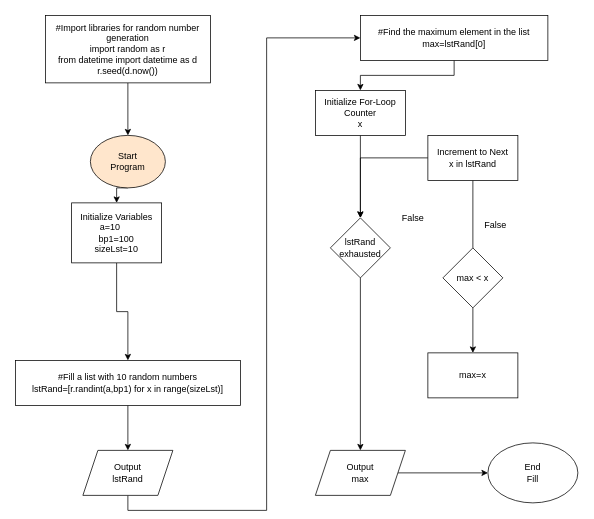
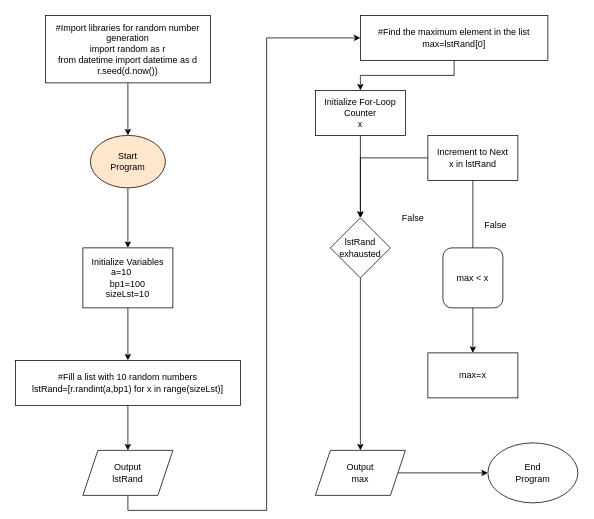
node "Initialize Variables a=10 bp1=100 sizeLst=10": moved (117, 233) -> (128, 278)
node "max < x": shape diamond -> rounded rectangle
node "End Fill": label "End Fill" -> "End Program"
